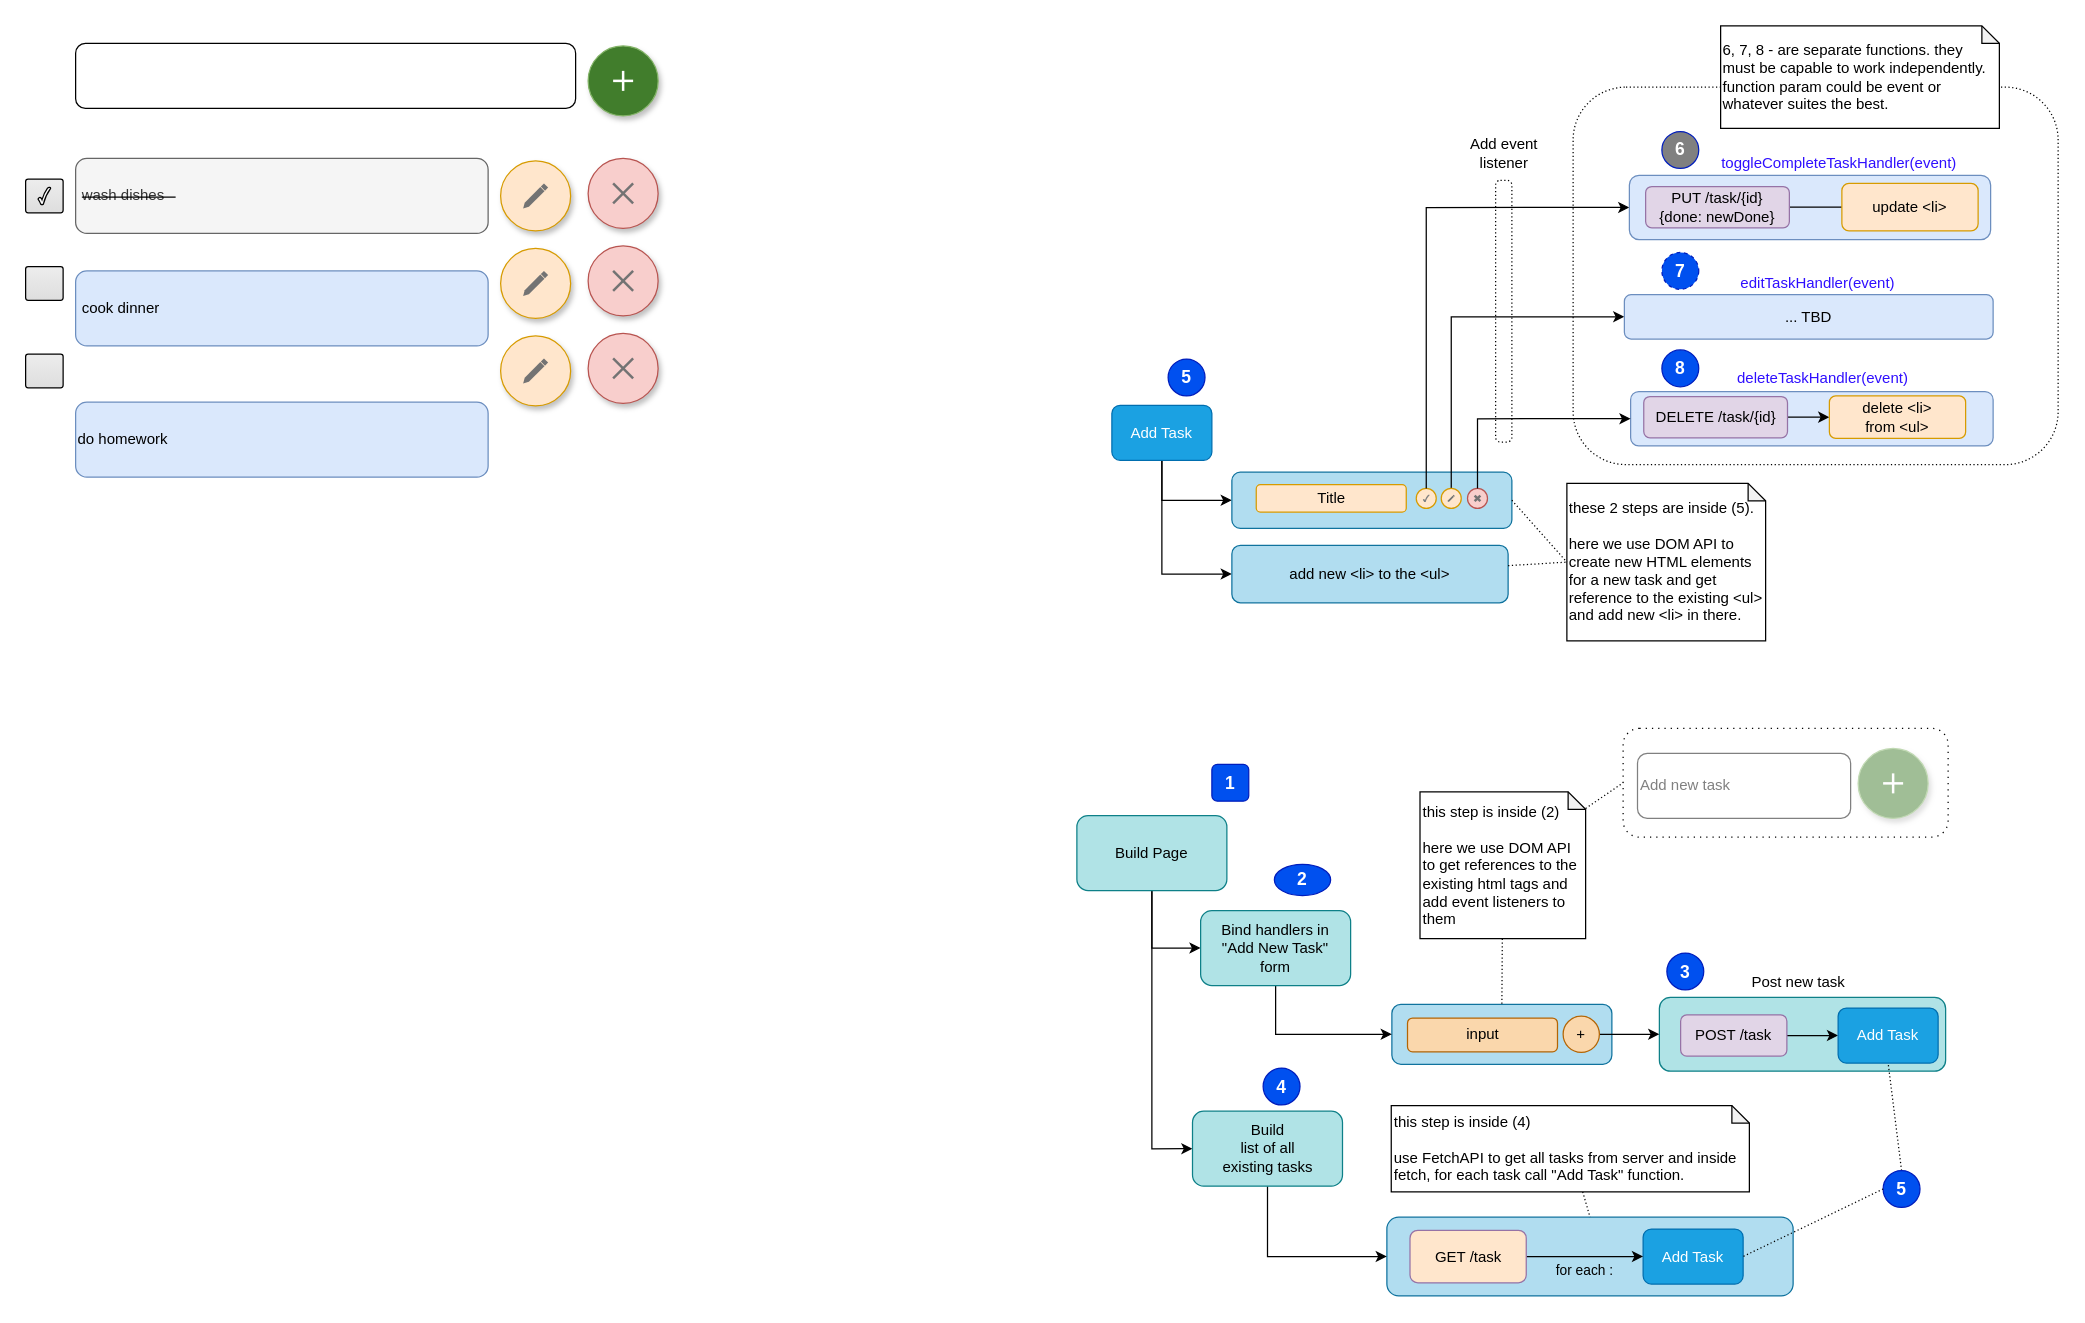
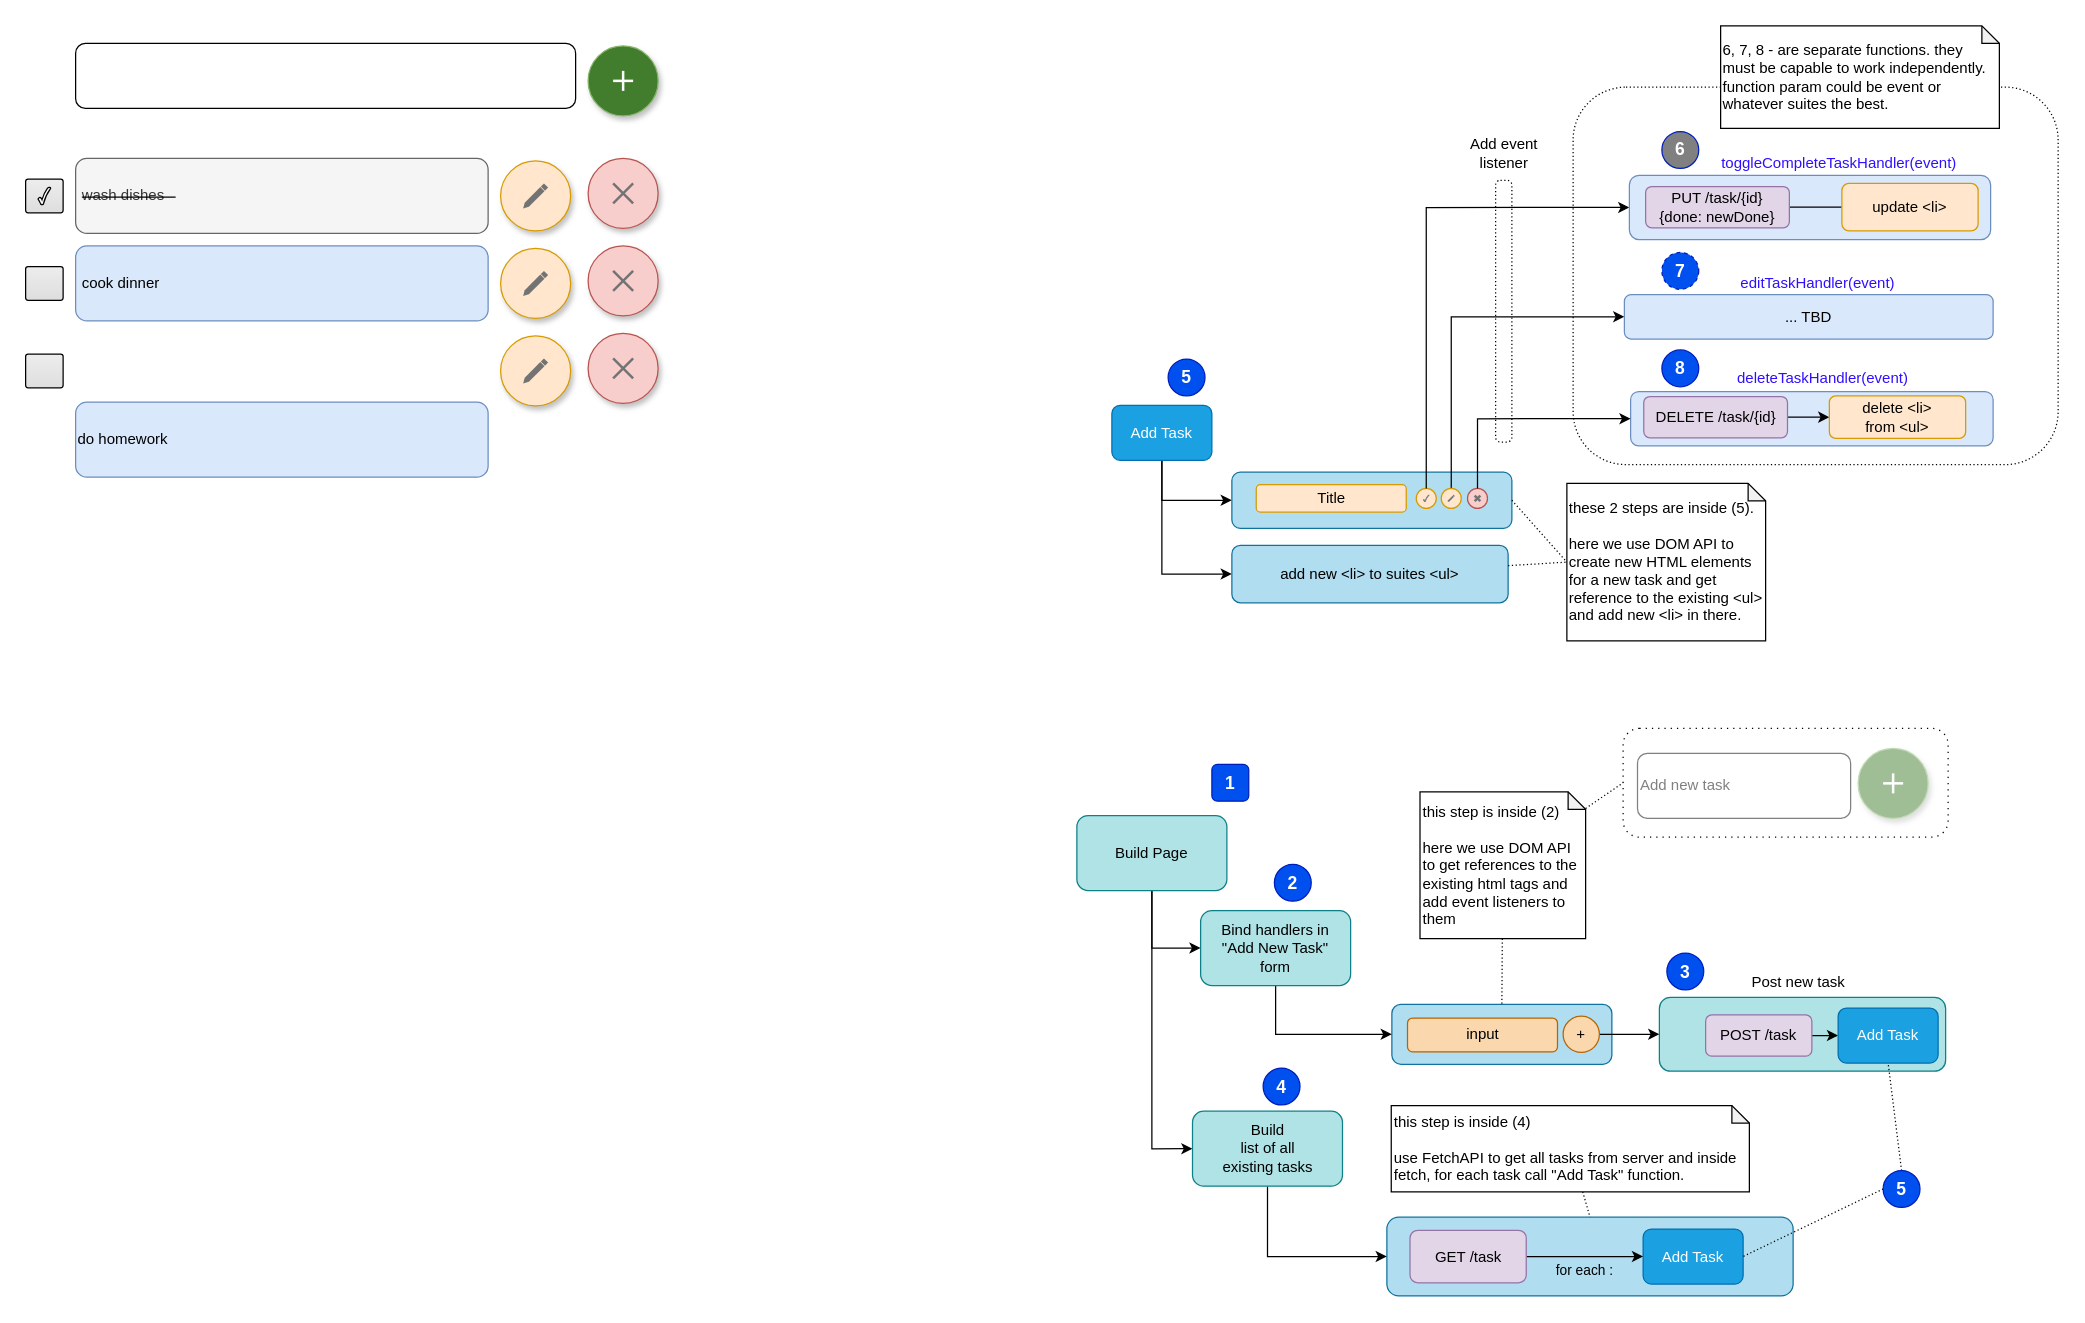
node "cook dinner": moved (282, 308) -> (282, 283)
node "add new <li> to the <ul>": label "add new <li> to the <ul>" -> "add new <li> to suites <ul>"
node "2": size 56x31 -> 37x37
node "POST /task": moved (1734, 1035) -> (1759, 1035)
node "GET /task": fillcolor #ffe6cc -> #e1d5e7
